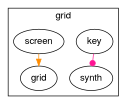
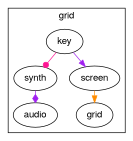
edge "key" -> "screen": added
node "audio": added
